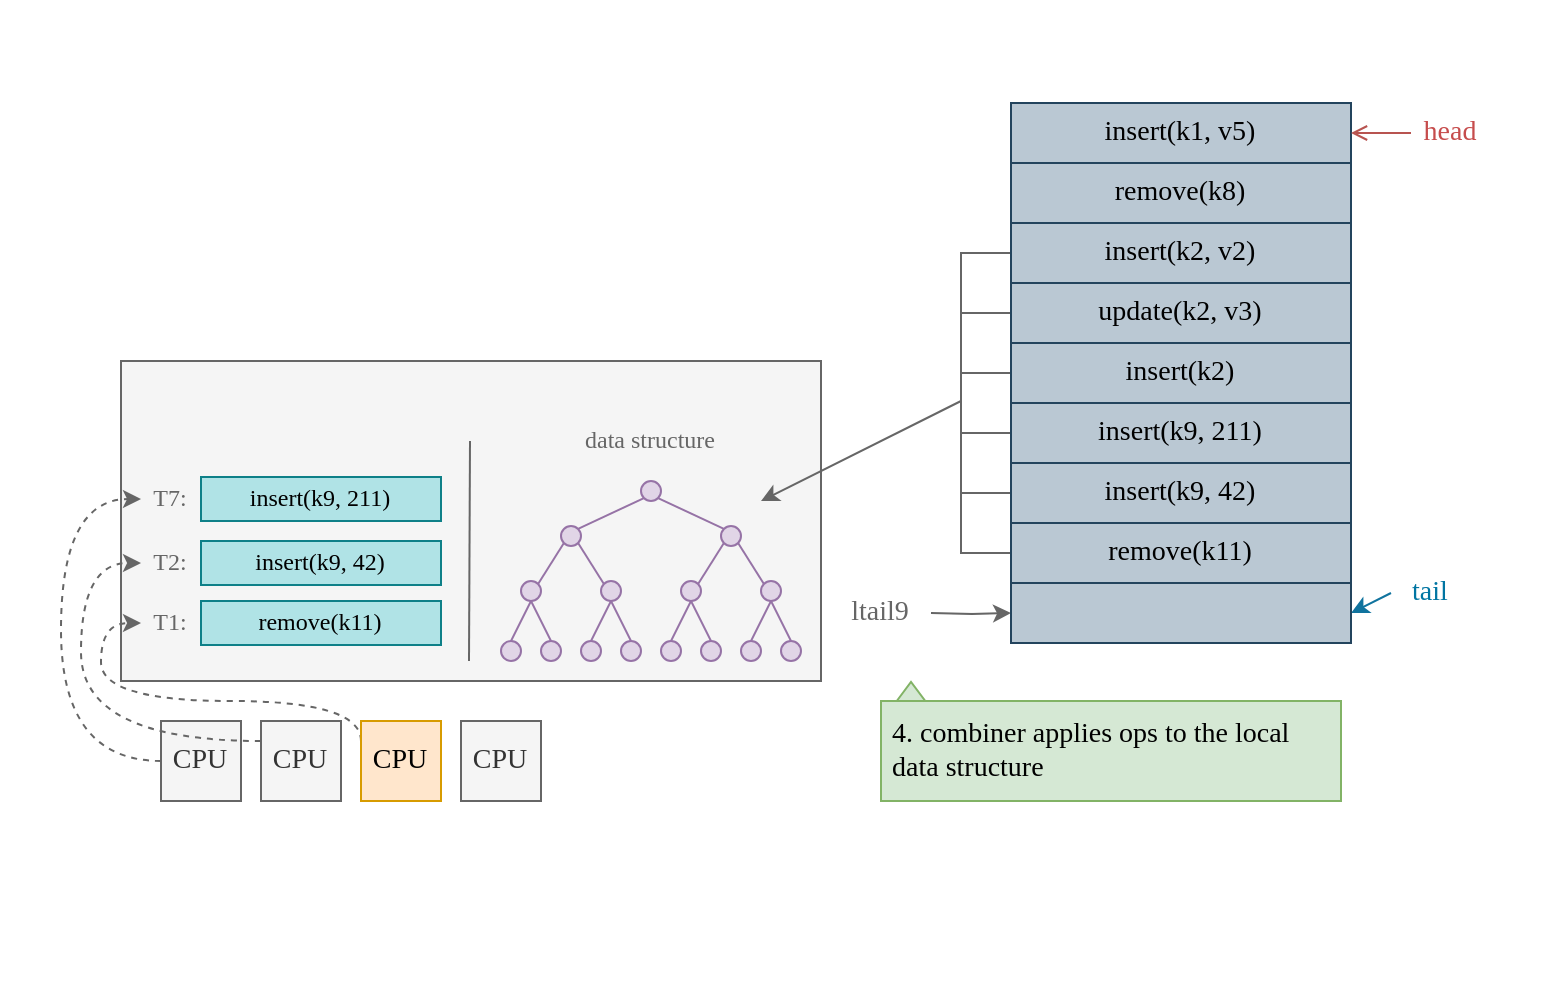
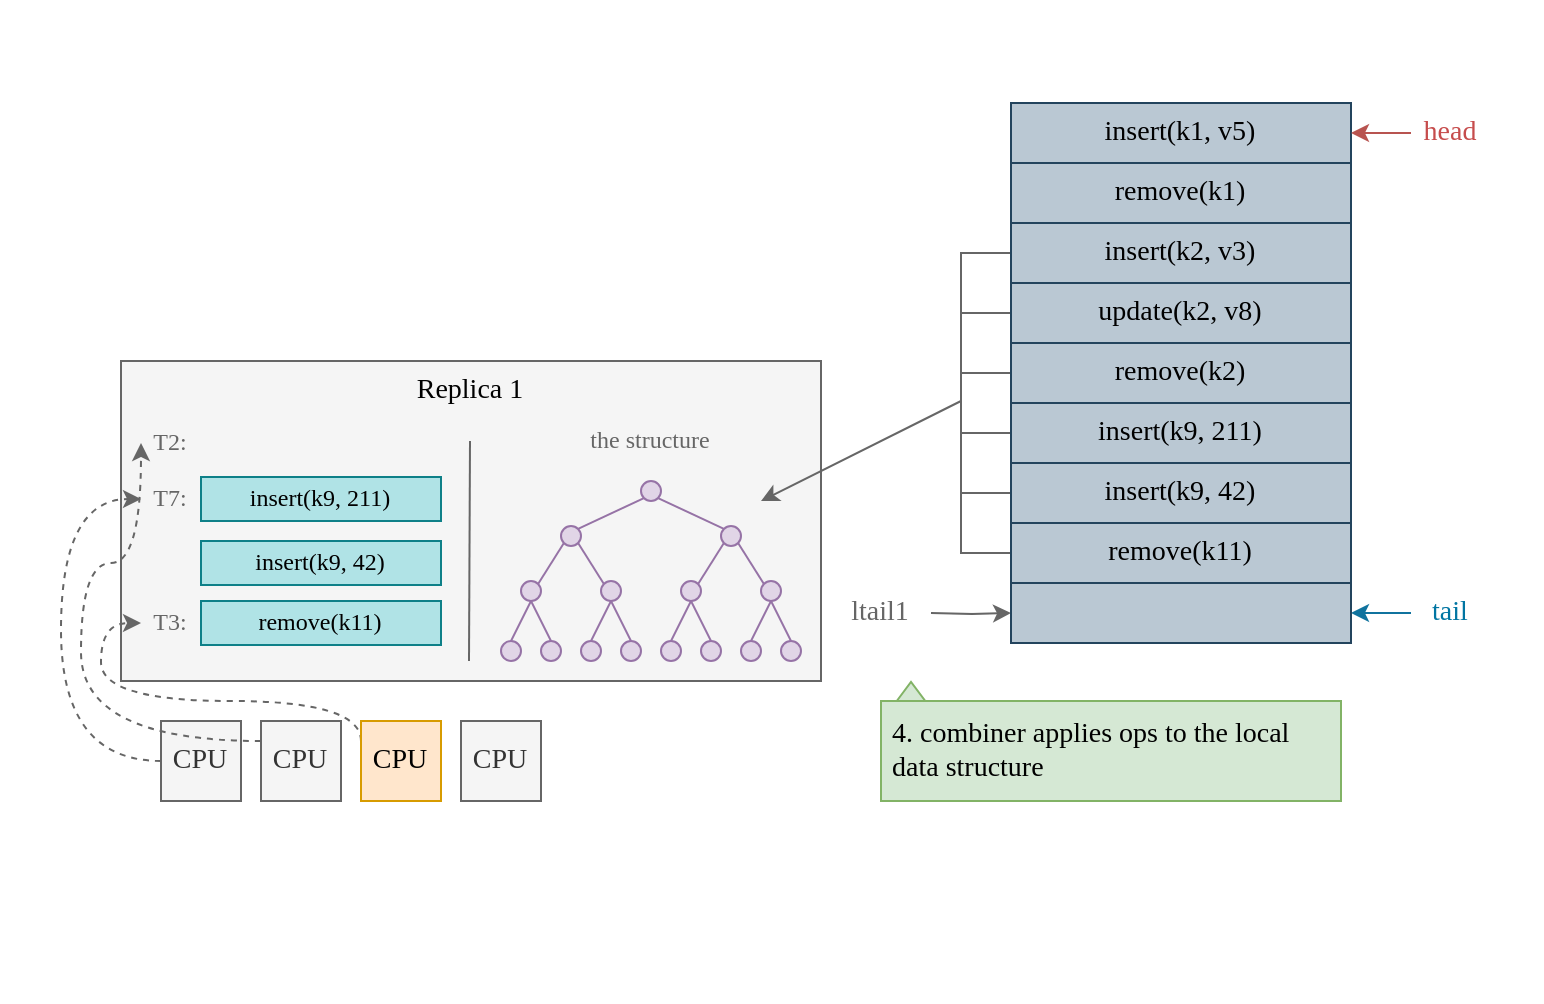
edge "head" -> "insert(k1, v5)": arrowhead open -> classic
node "remove(k8)": label "remove(k8)" -> "remove(k1)"
node "insert(k2, v2)": label "insert(k2, v2)" -> "insert(k2, v3)"
node "update(k2, v3)": label "update(k2, v3)" -> "update(k2, v8)"
node "insert(k2)": label "insert(k2)" -> "remove(k2)"
node "Replica 1": added
node "data structure": label "data structure" -> "the structure"
node "T2:": moved (171, 563) -> (171, 443)
node "tail": moved (1431, 593) -> (1451, 613)
node "ltail9": label "ltail9" -> "ltail1"
node "T1:": label "T1:" -> "T3:"
